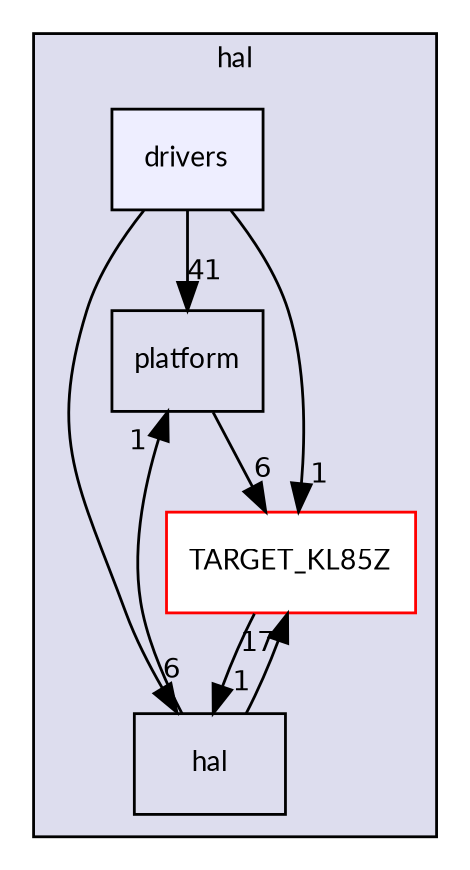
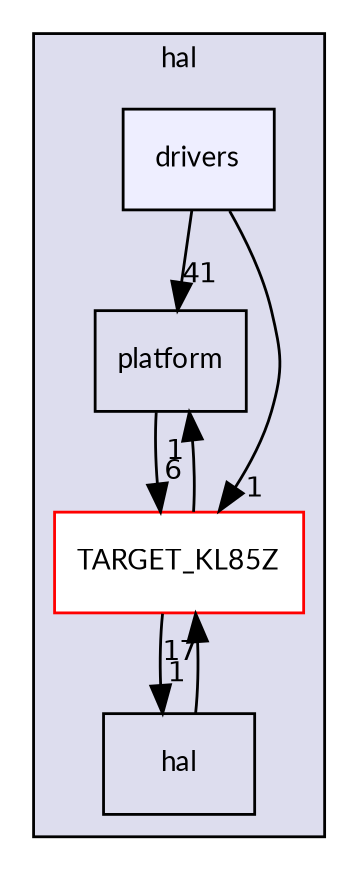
edge "drivers" -> "hal": removed
edge "hal" -> "platform": now "TARGET_KL85Z" -> "platform"
